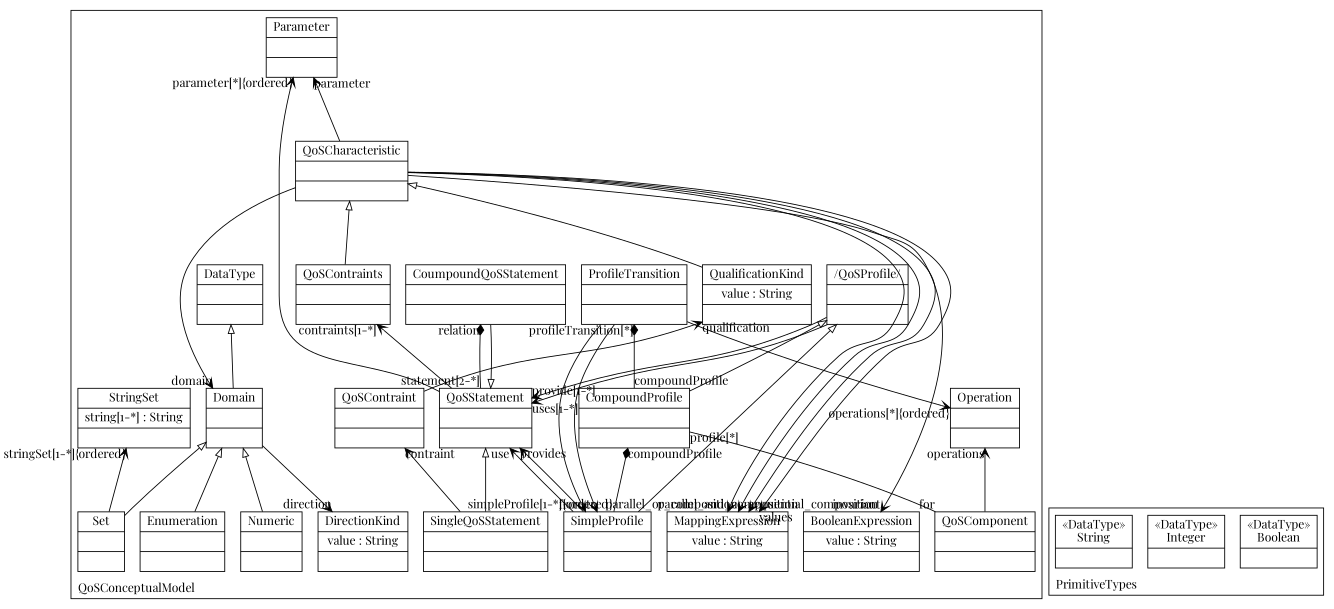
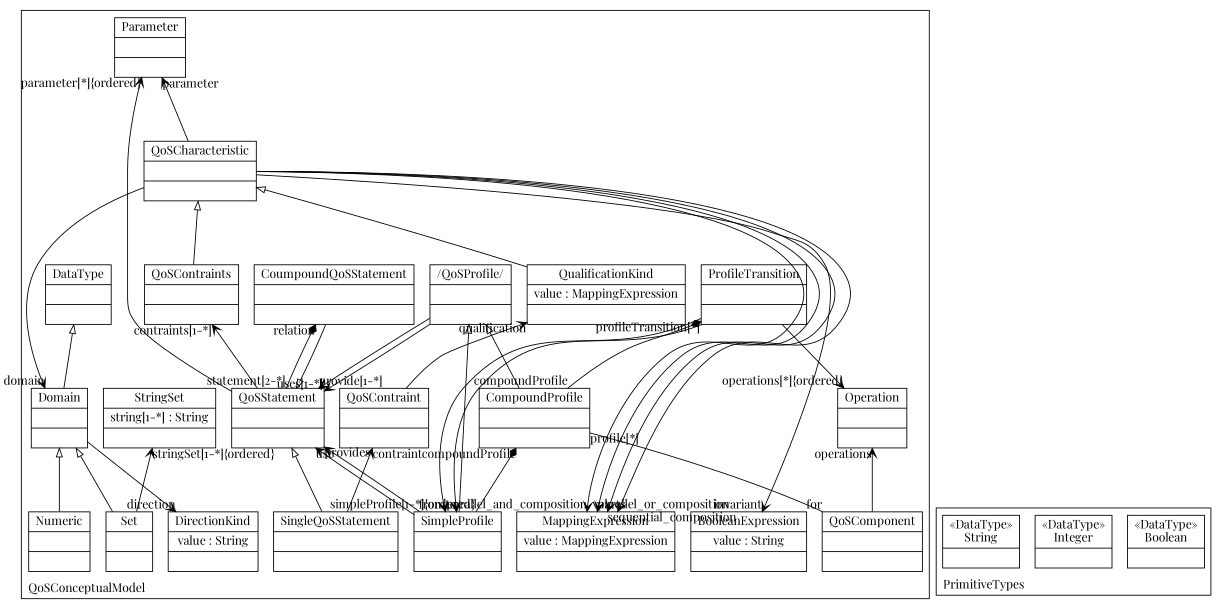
node "QualificationKind": text "value : String" -> "value : MappingExpression"
node "MappingExpression": text "value : String" -> "value : MappingExpression"
node "Enumeration": removed
